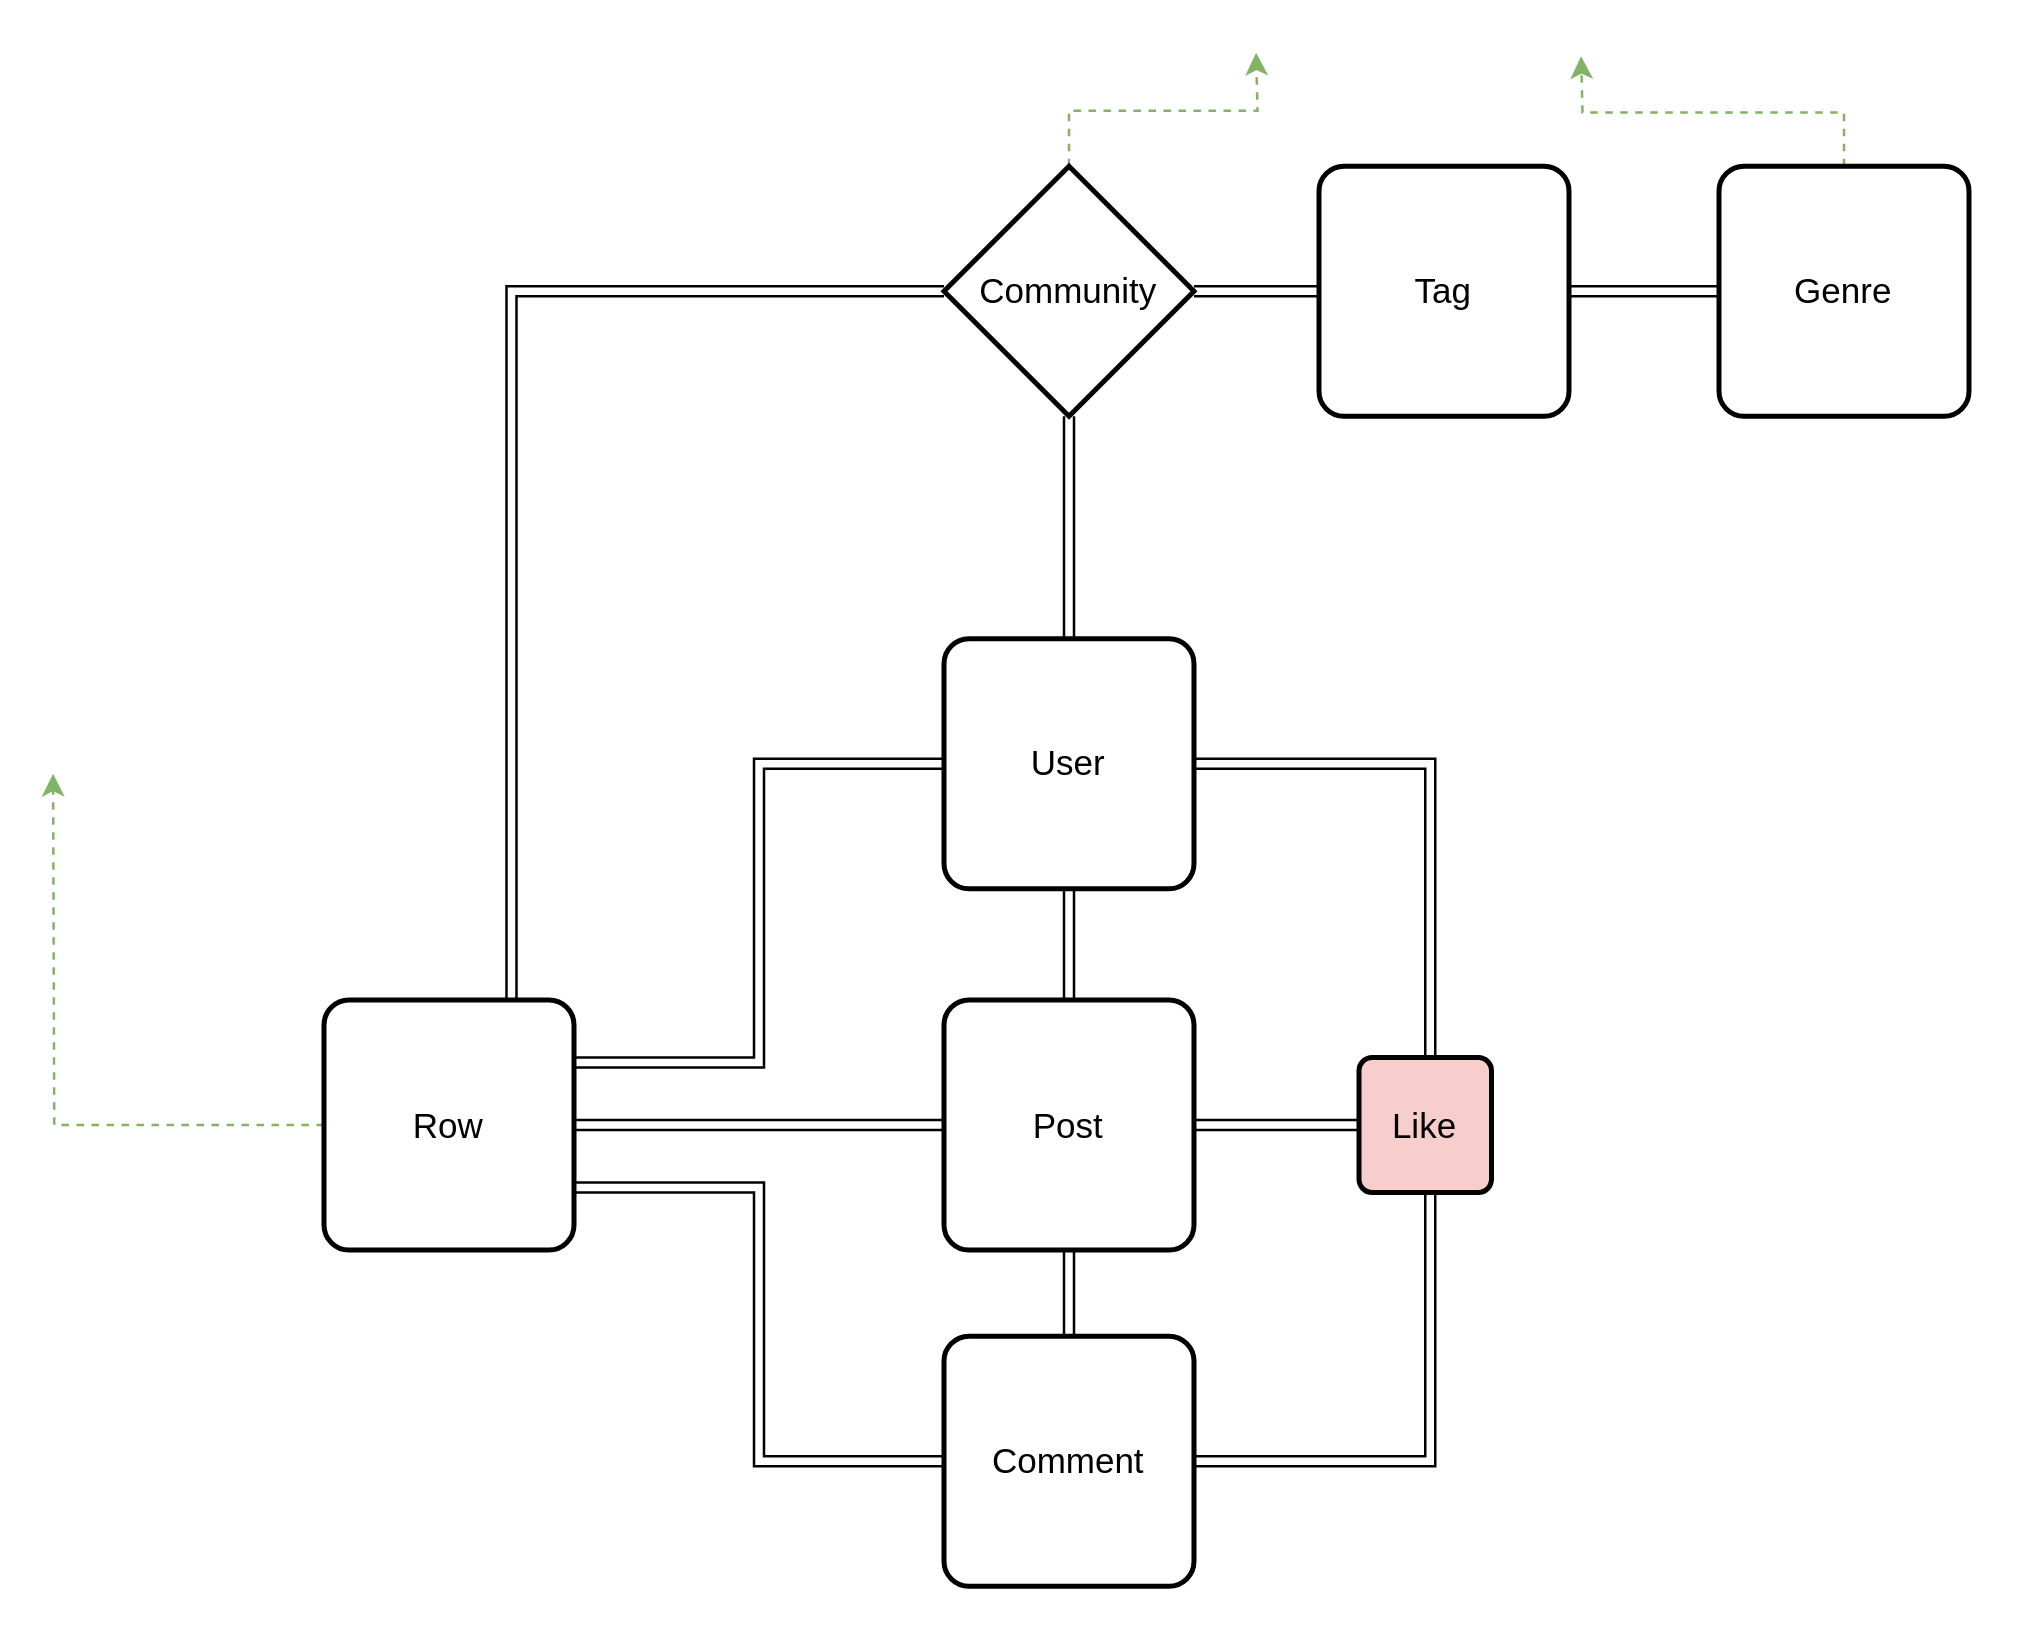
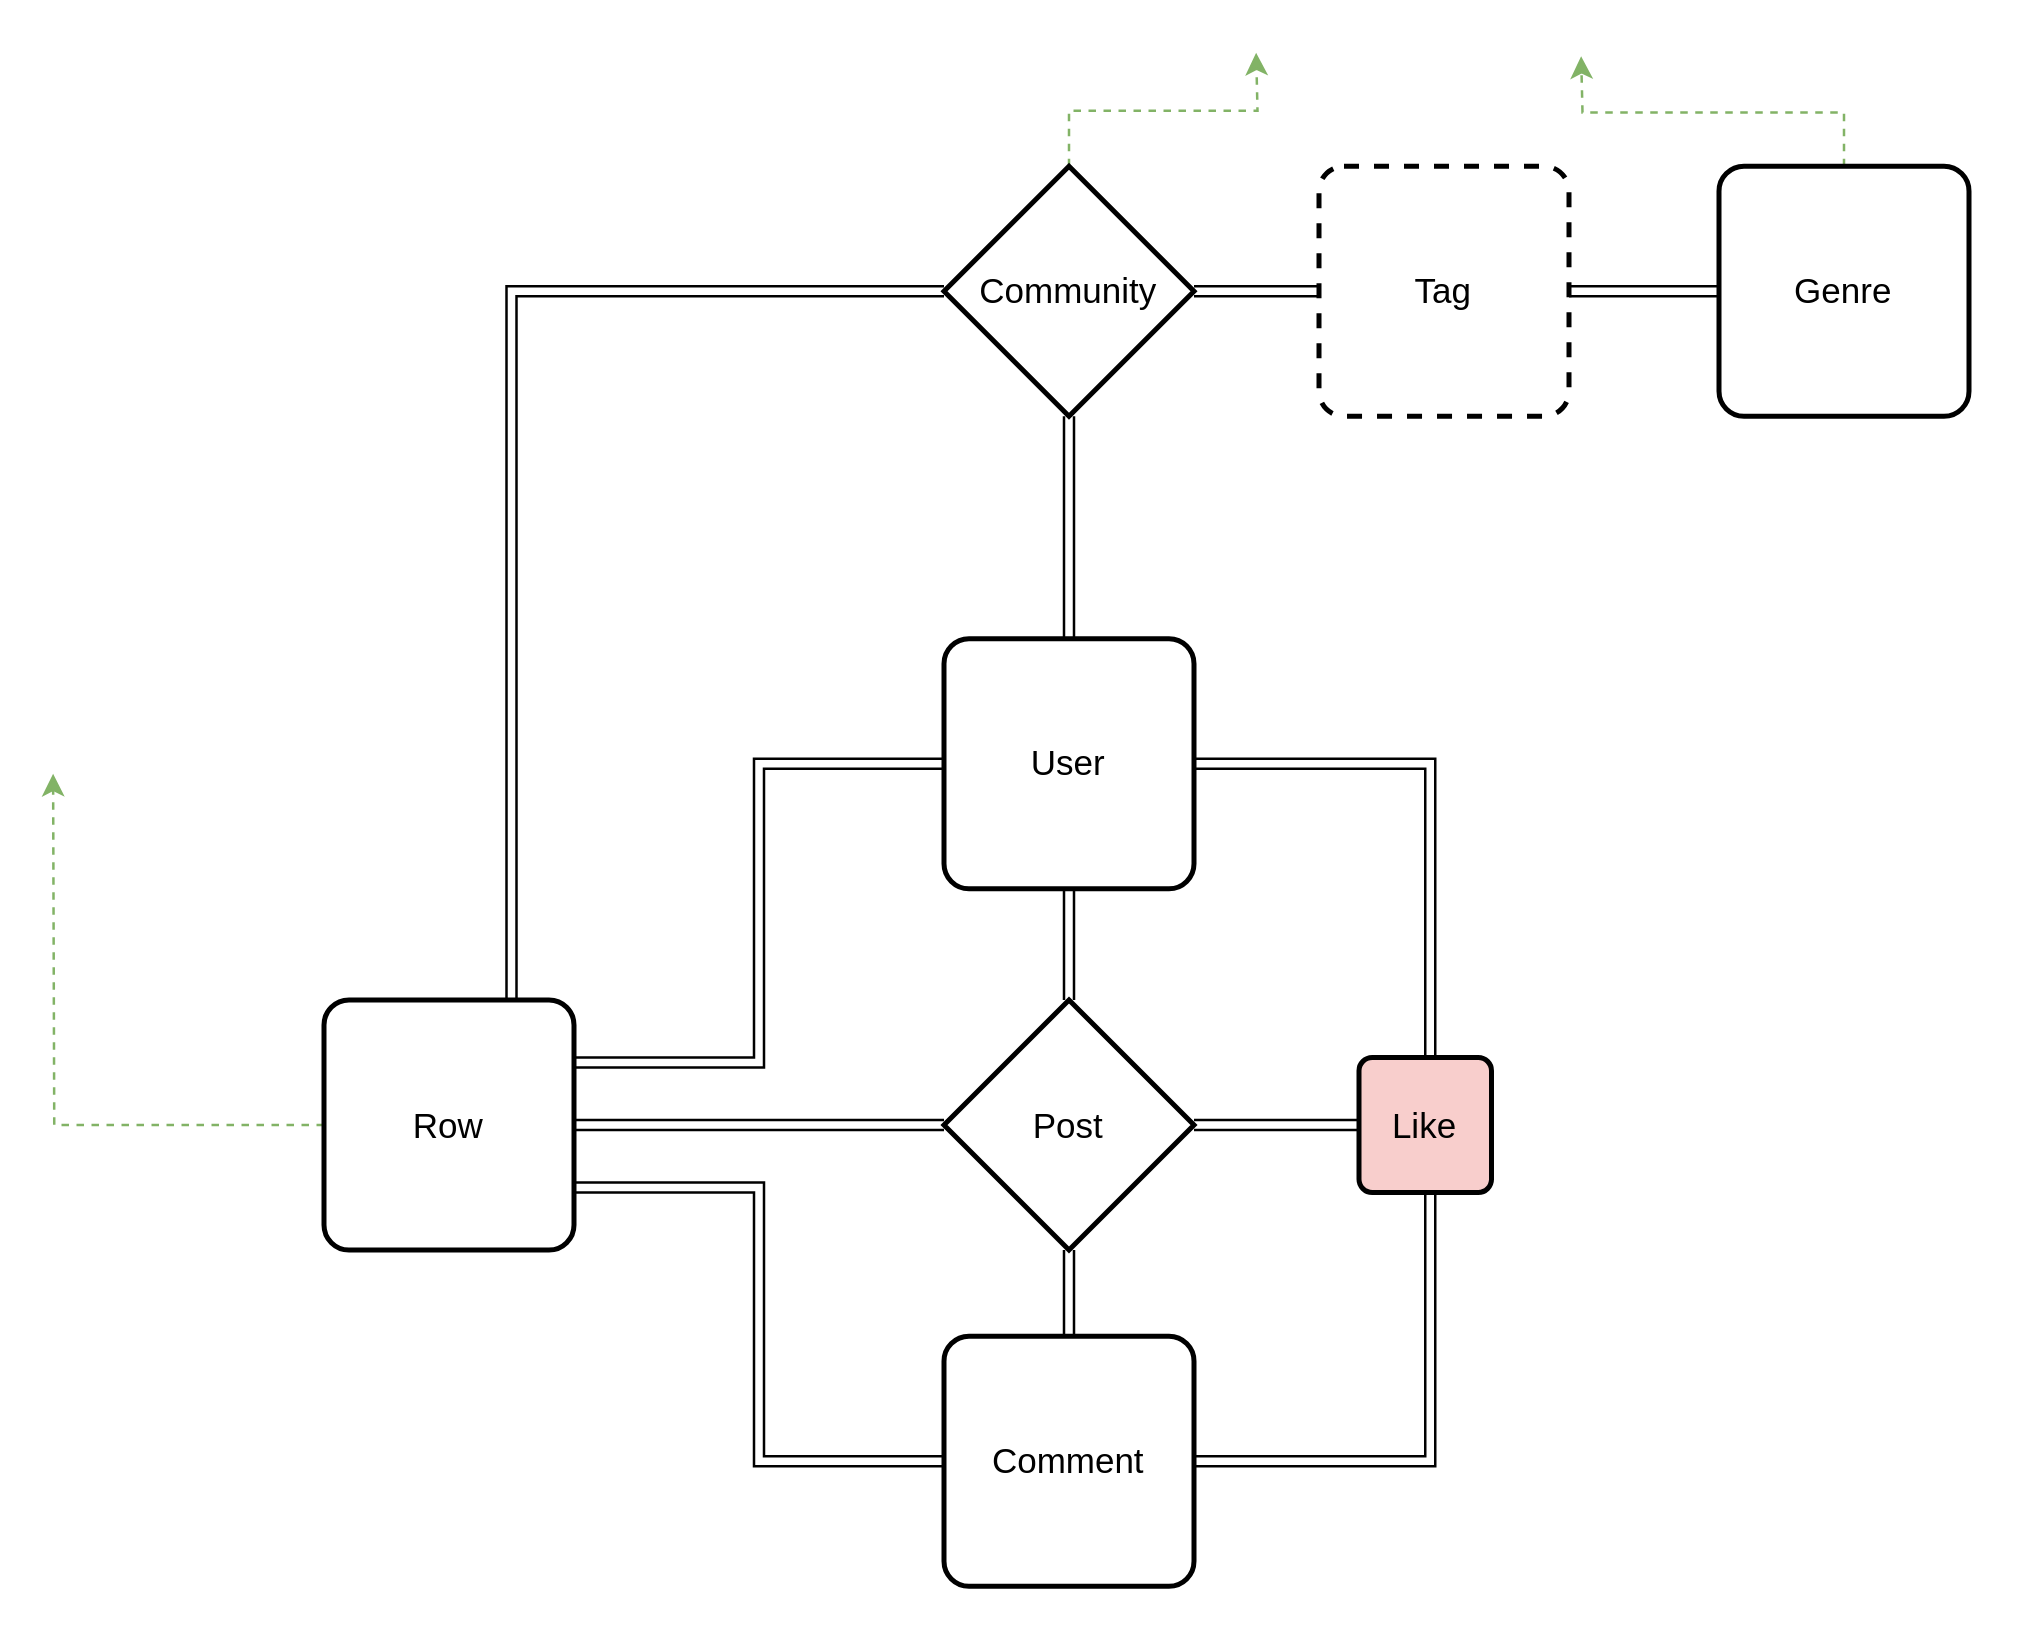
node "Tag": style solid -> dashed
node "Post": shape rounded rectangle -> diamond
